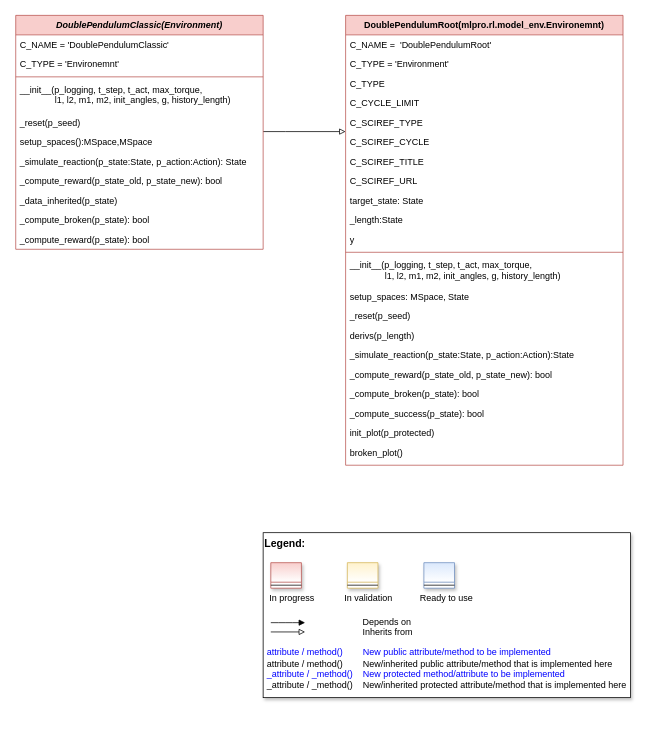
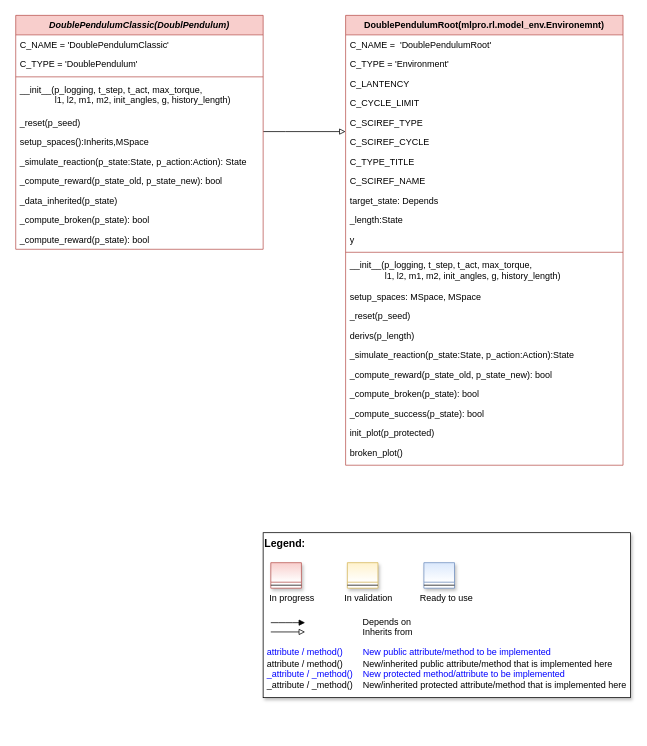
node "DoublePendulumClassic(Environment)": label "DoublePendulumClassic(Environment)" -> "DoublePendulumClassic(DoublPendulum)"
node "C_TYPE = 'Environemnt'": label "C_TYPE = 'Environemnt'" -> "C_TYPE = 'DoublePendulum'"
node "C_TYPE": label "C_TYPE" -> "C_LANTENCY"
node "setup_spaces():MSpace,MSpace": label "setup_spaces():MSpace,MSpace" -> "setup_spaces():Inherits,MSpace"
node "C_SCIREF_TITLE": label "C_SCIREF_TITLE" -> "C_TYPE_TITLE"
node "C_SCIREF_URL": label "C_SCIREF_URL" -> "C_SCIREF_NAME"
node "target_state: State": label "target_state: State" -> "target_state: Depends"
node "setup_spaces: MSpace, State": label "setup_spaces: MSpace, State" -> "setup_spaces: MSpace, MSpace"
